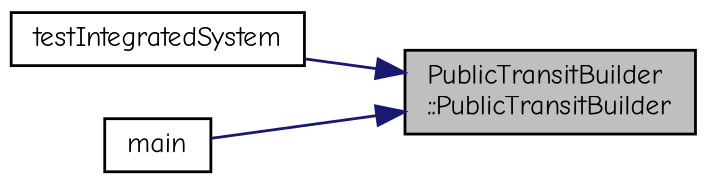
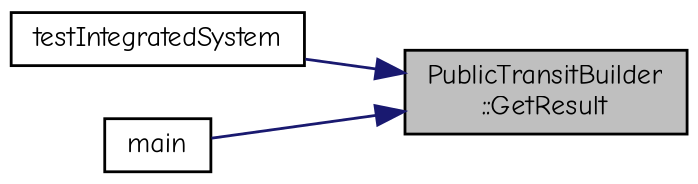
node "PublicTransitBuilder ::PublicTransitBuilder": label "PublicTransitBuilder ::PublicTransitBuilder" -> "PublicTransitBuilder ::GetResult"
